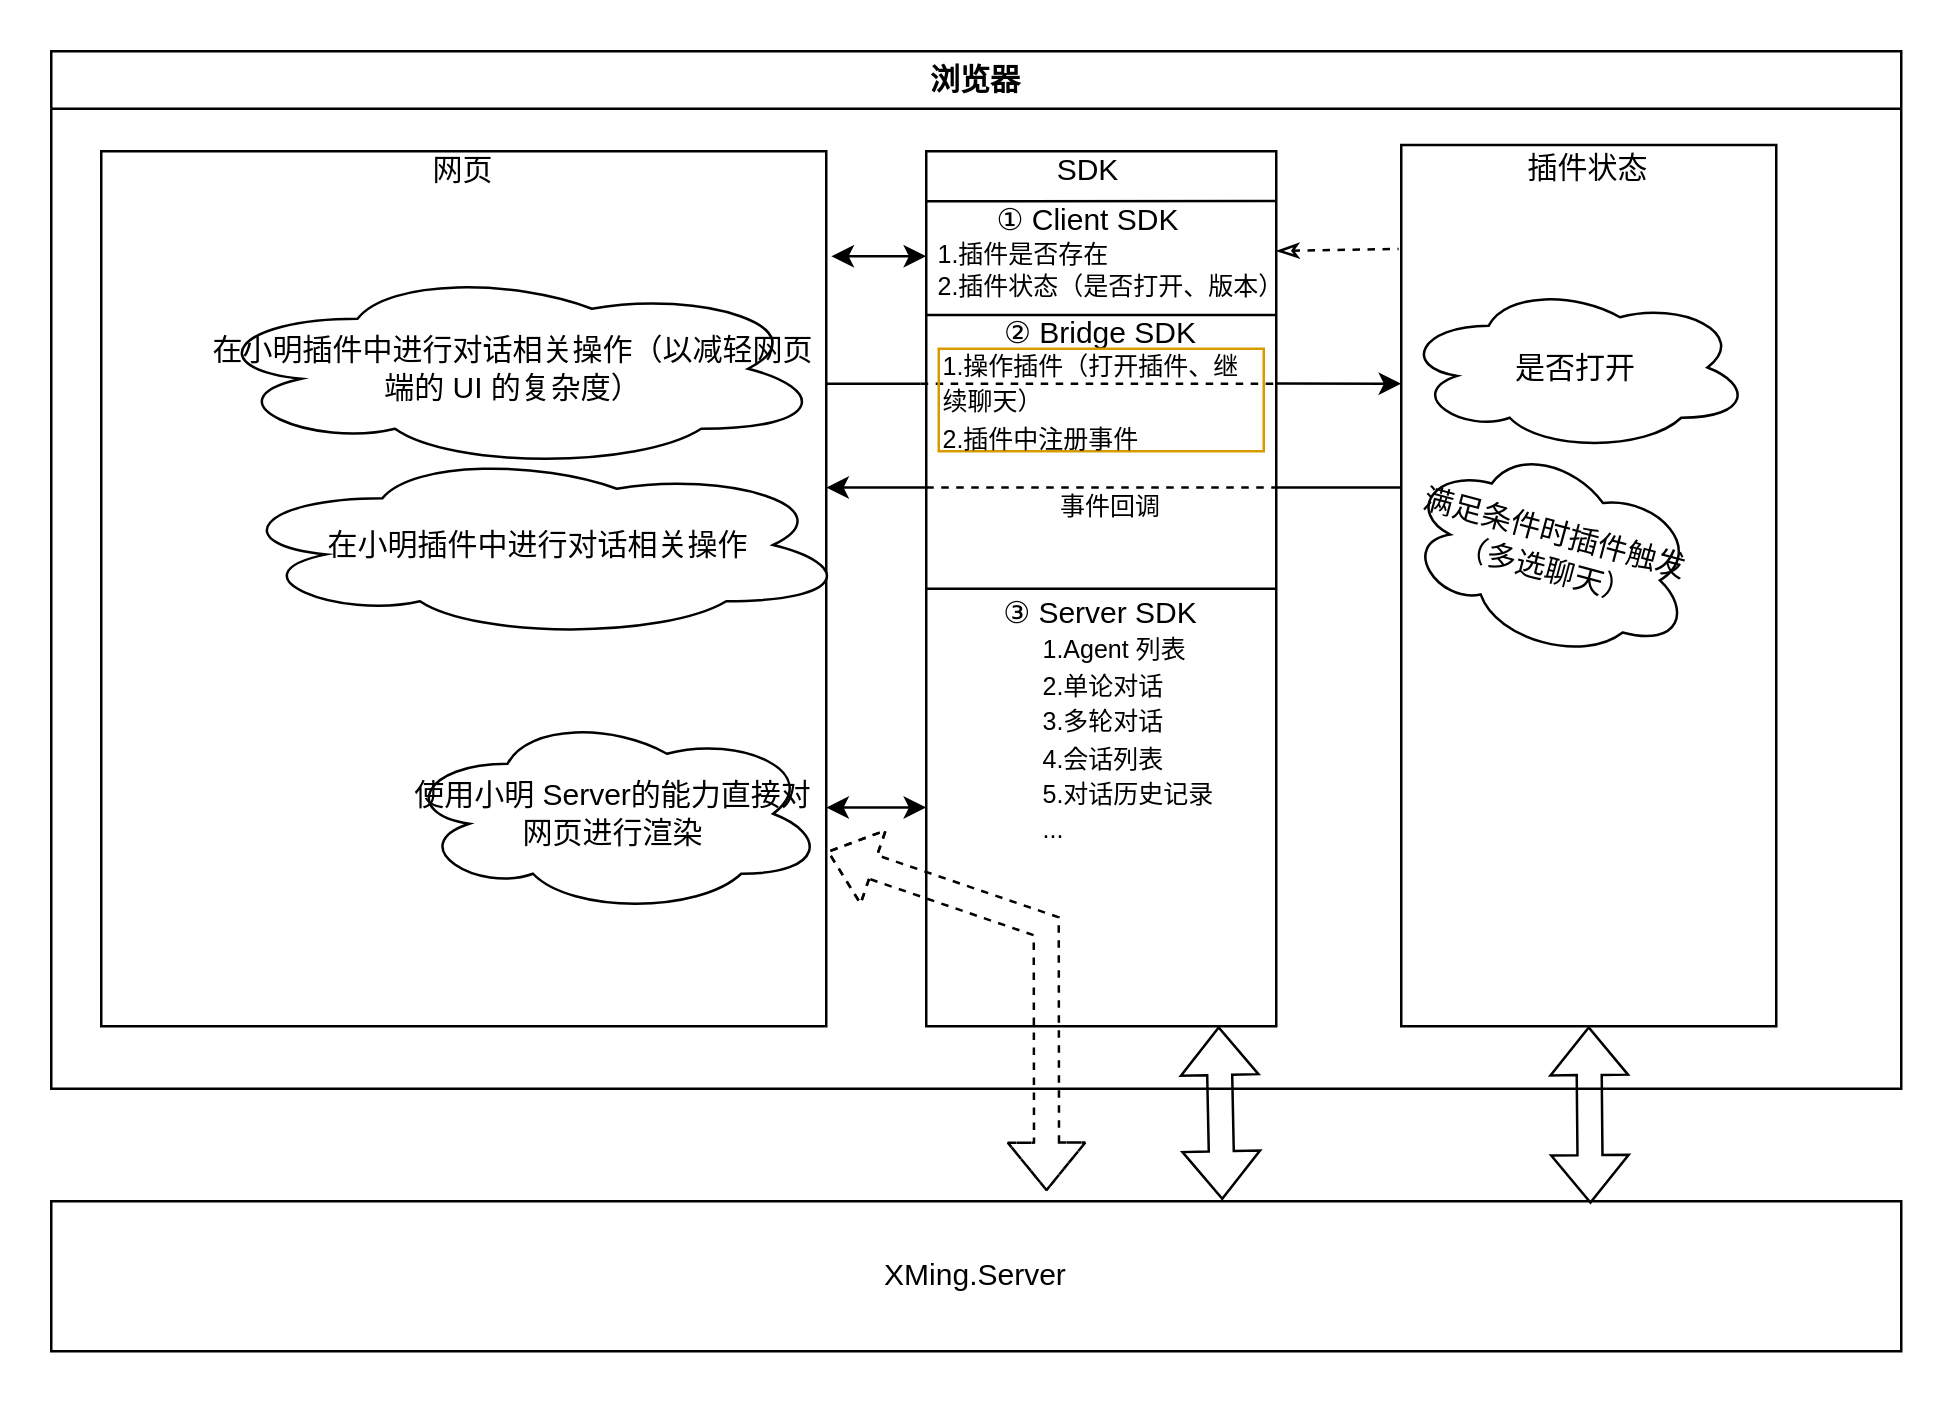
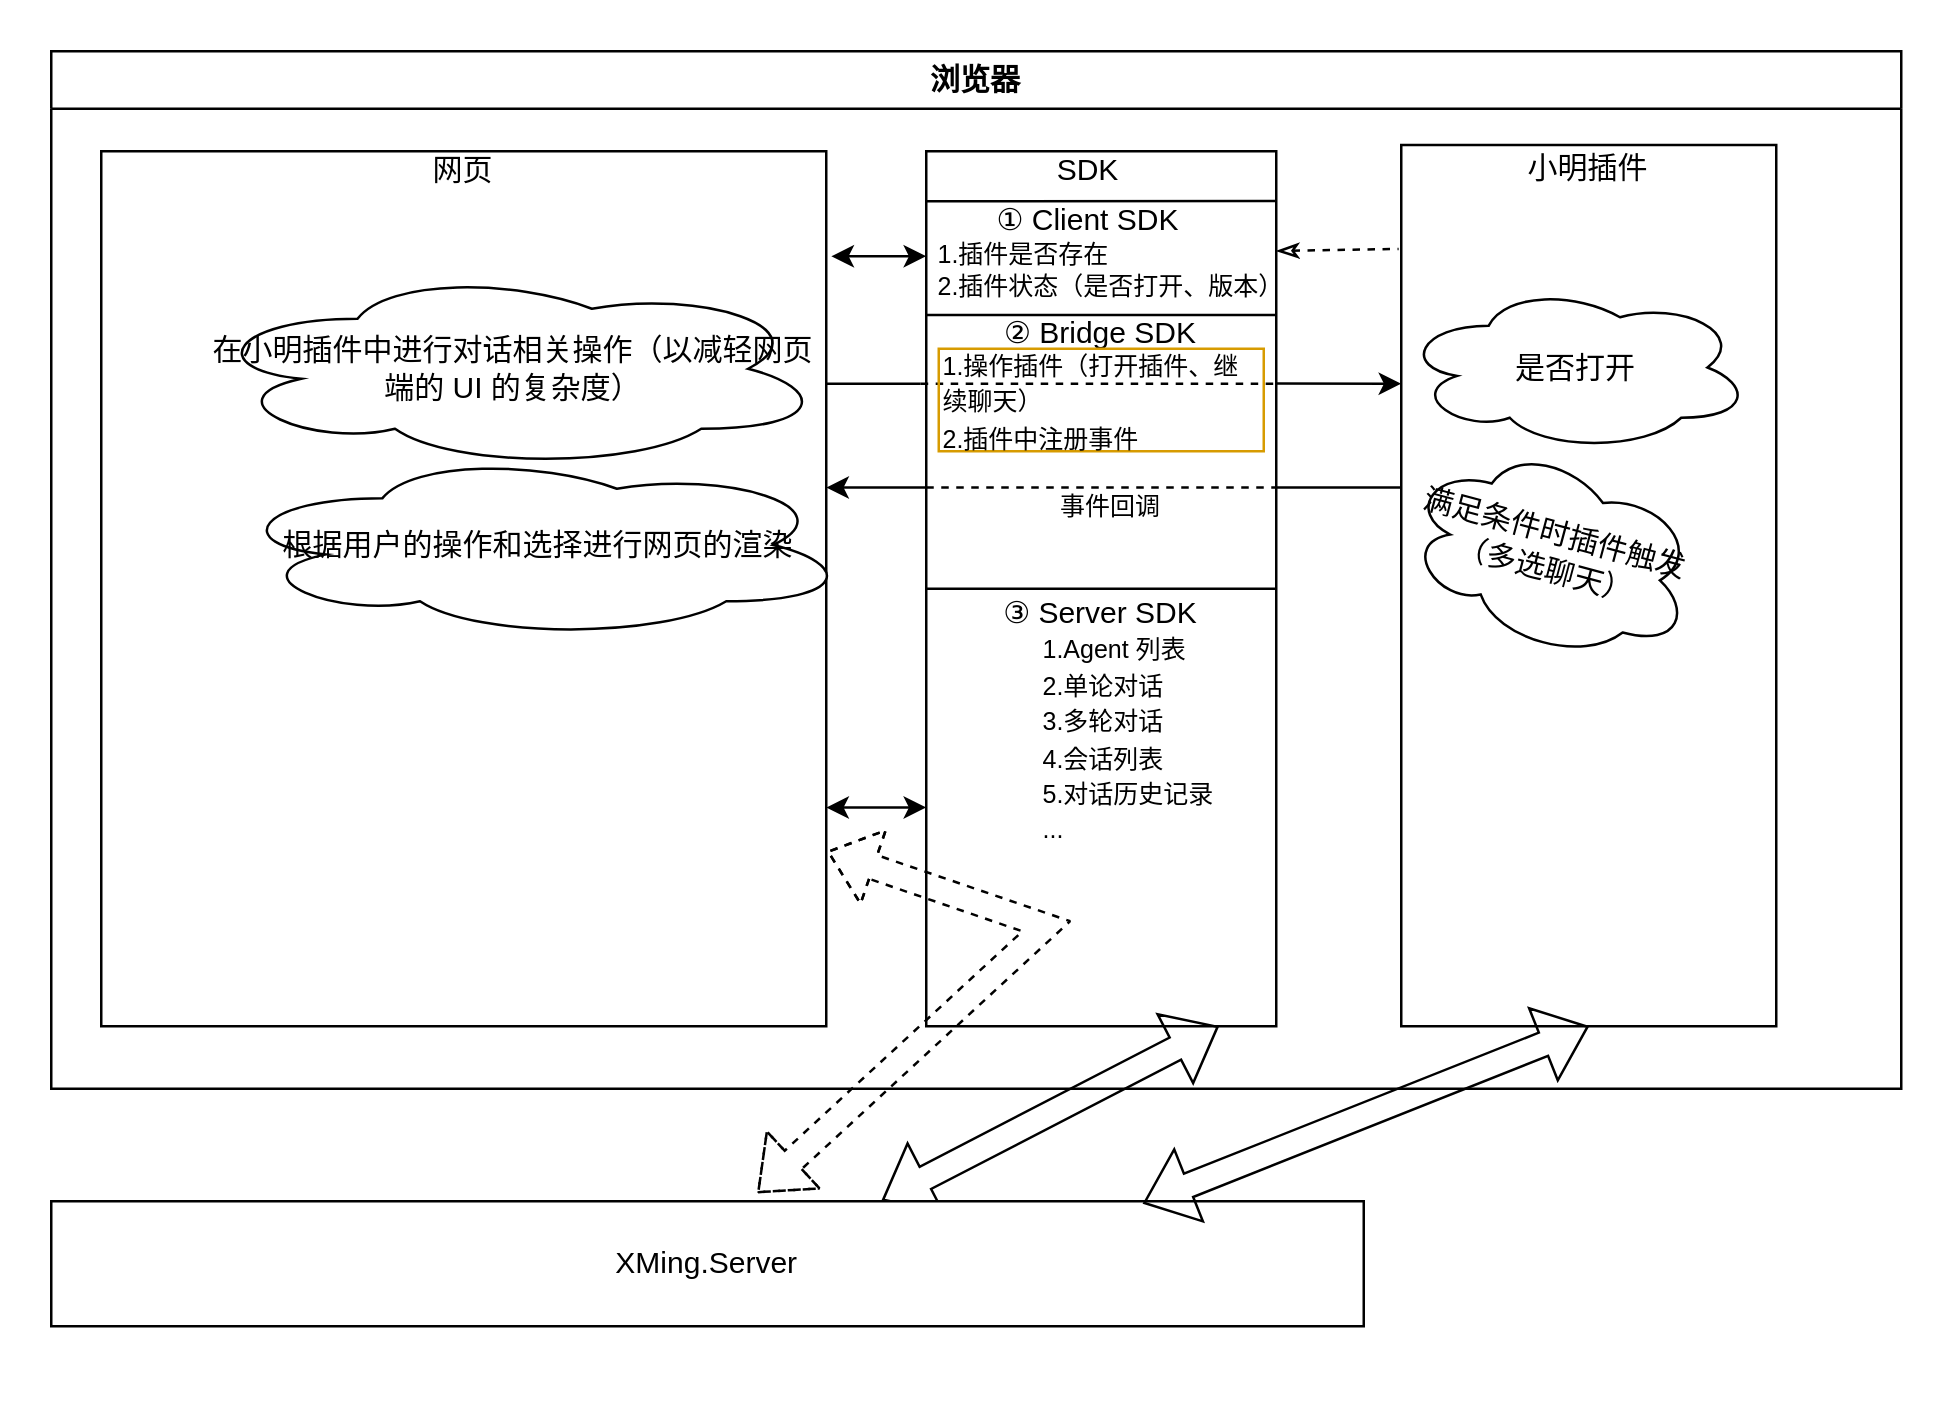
node "插件状态": label "插件状态" -> "小明插件"
node "在小明插件中进行对话相关操作": label "在小明插件中进行对话相关操作" -> "根据用户的操作和选择进行网页的渲染"
node "使用小明 Server的能力直接对网页进行渲染": removed
node "XMing.Server": size 1850x150 -> 1313x125
